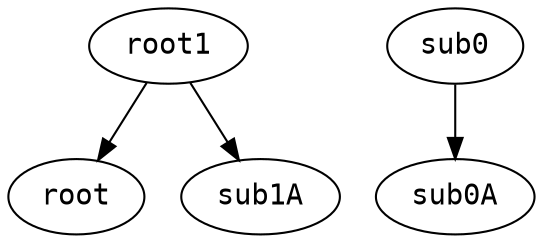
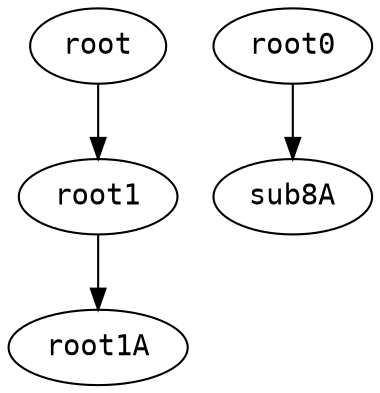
node "sub0": label "sub0" -> "root0"
edge "root1" -> "root": reversed
node "sub1A": label "sub1A" -> "root1A"
node "sub0A": label "sub0A" -> "sub8A"
